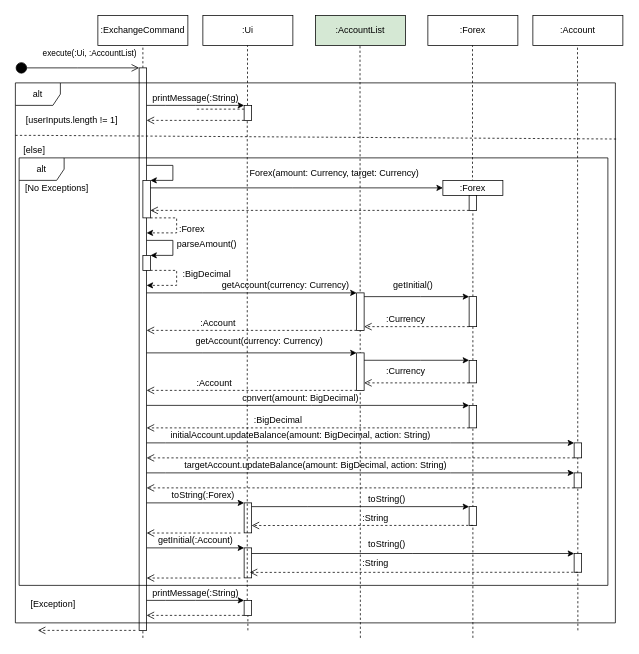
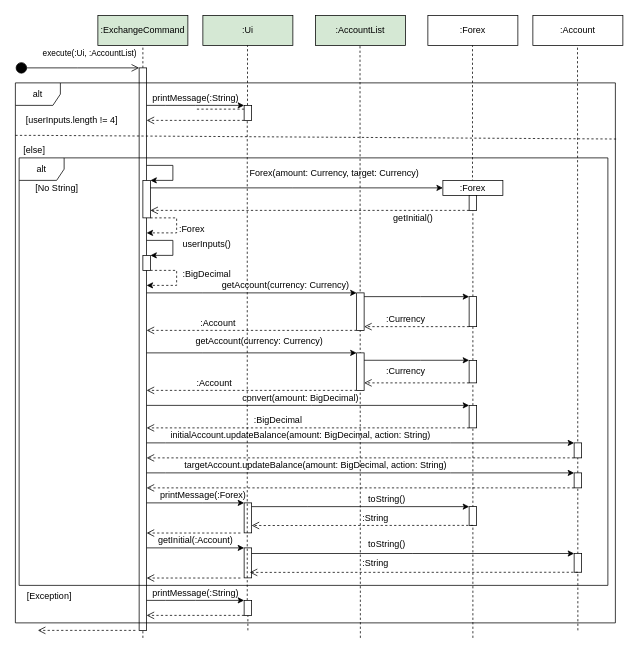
node ":ExchangeCommand": fillcolor #ffffff -> #d5e8d4
node ":Ui": fillcolor #ffffff -> #d5e8d4
node "[userInputs.length != 1]": label "[userInputs.length != 1]" -> "[userInputs.length != 4]"
node "[No Exceptions]": label "[No Exceptions]" -> "[No String]"
node "parseAmount()": label "parseAmount()" -> "userInputs()"
node "getInitial()": moved (413, 285) -> (413, 218)
node "toString(:Forex)": label "toString(:Forex)" -> "printMessage(:Forex)"
node "[Exception]": moved (53, 604) -> (49, 597)
